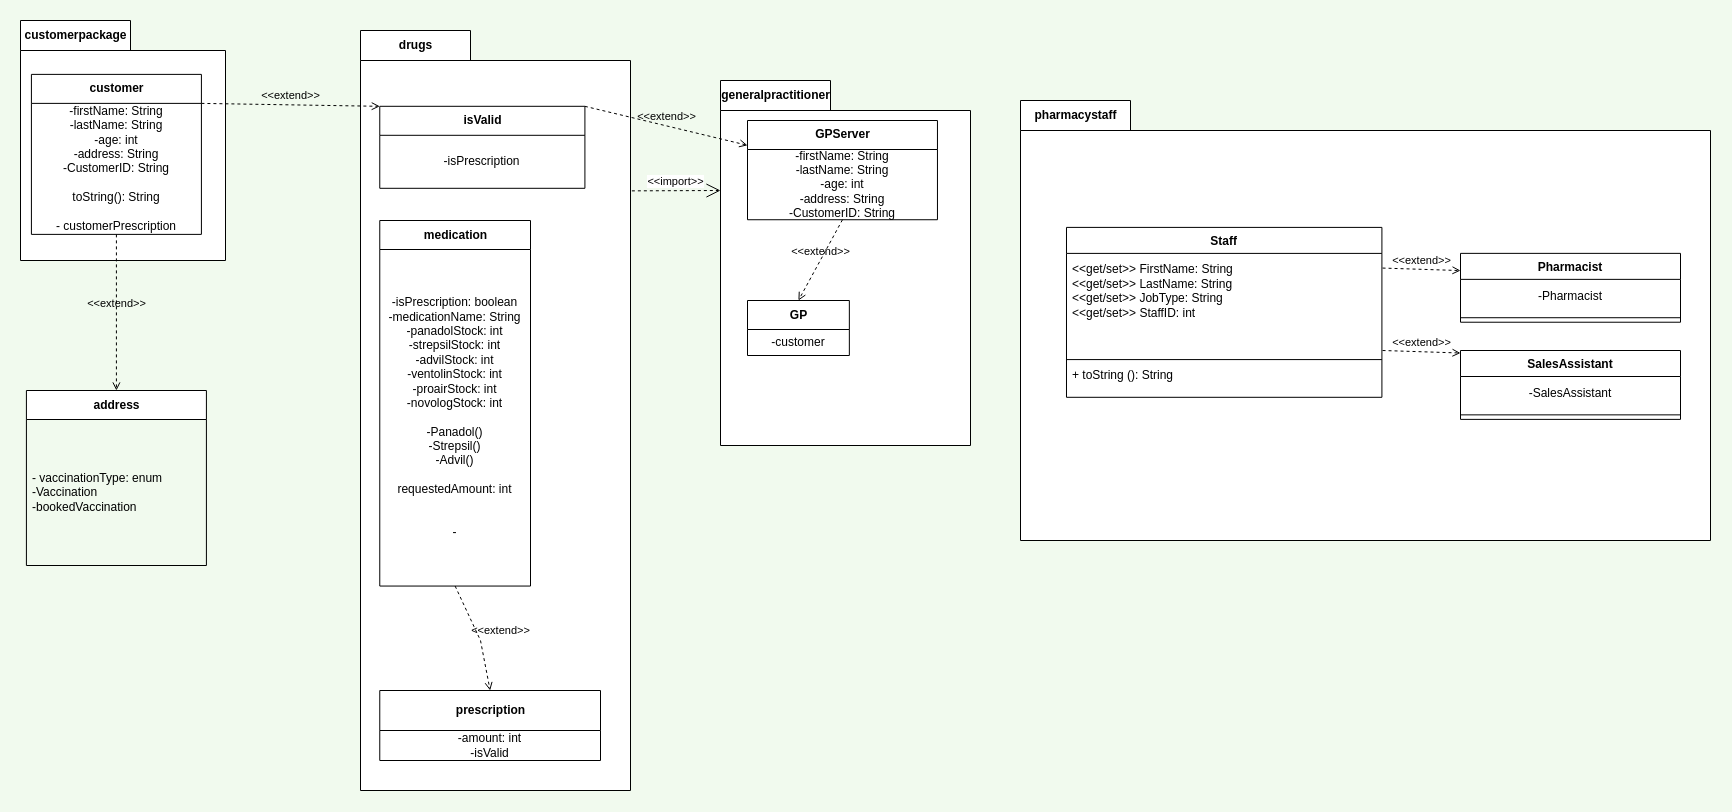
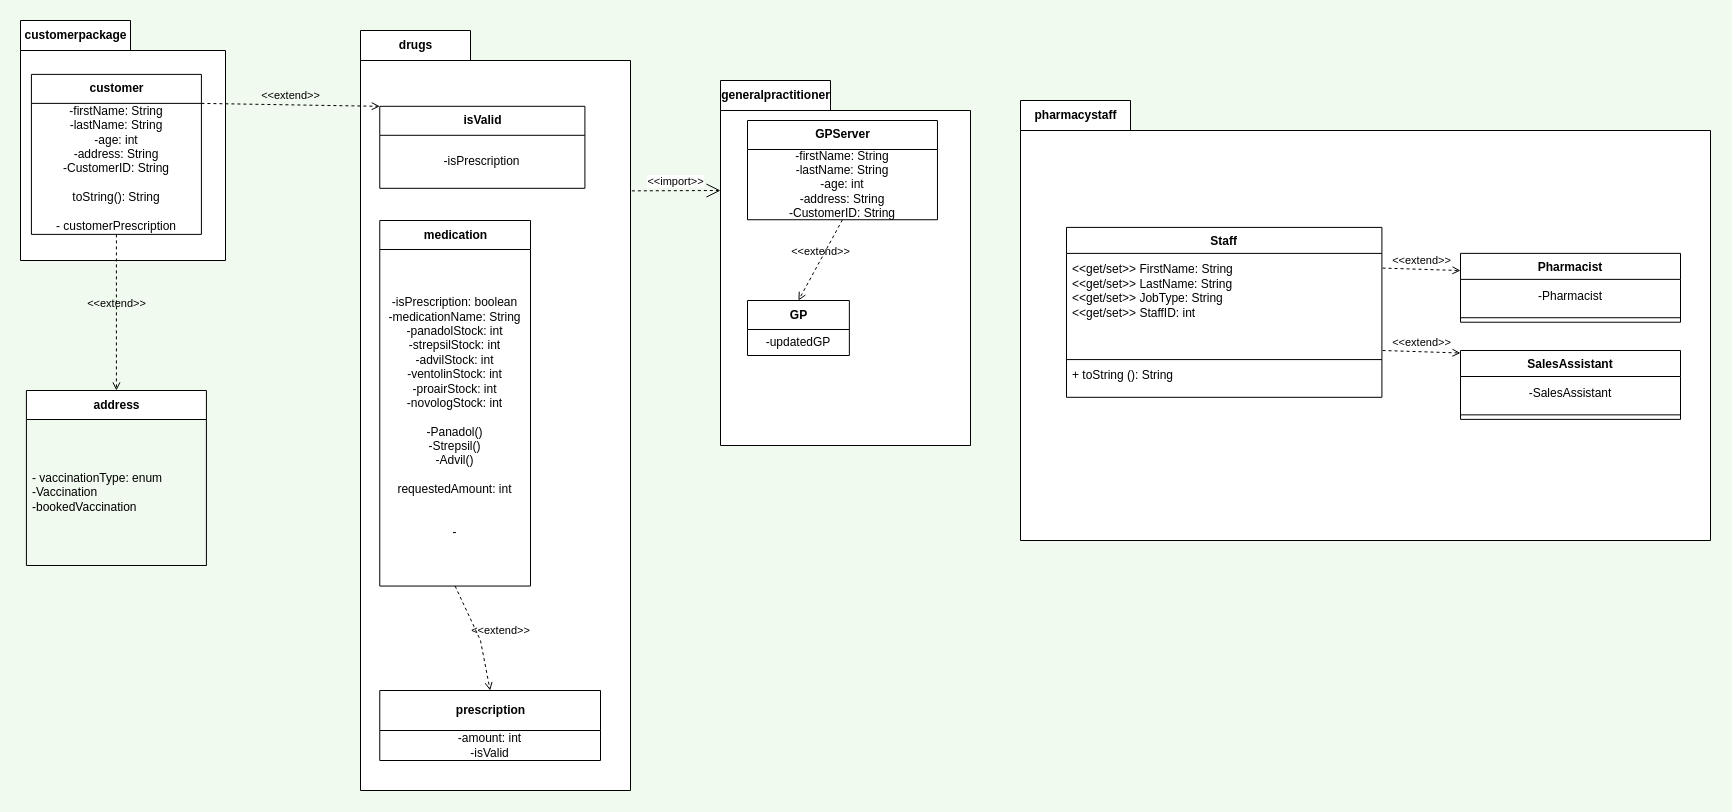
edge "isValid" -> "GPServer": removed, label "<<extend>>"
node "-customer": label "-customer" -> "-updatedGP"
